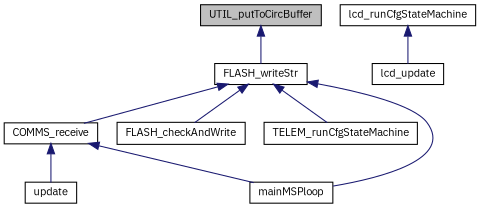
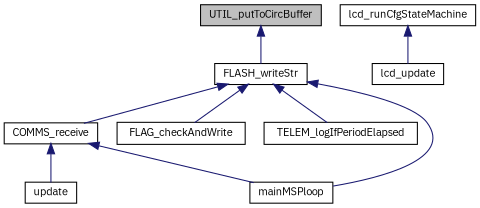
node "FLASH_checkAndWrite": label "FLASH_checkAndWrite" -> "FLAG_checkAndWrite"
node "TELEM_runCfgStateMachine": label "TELEM_runCfgStateMachine" -> "TELEM_logIfPeriodElapsed"
